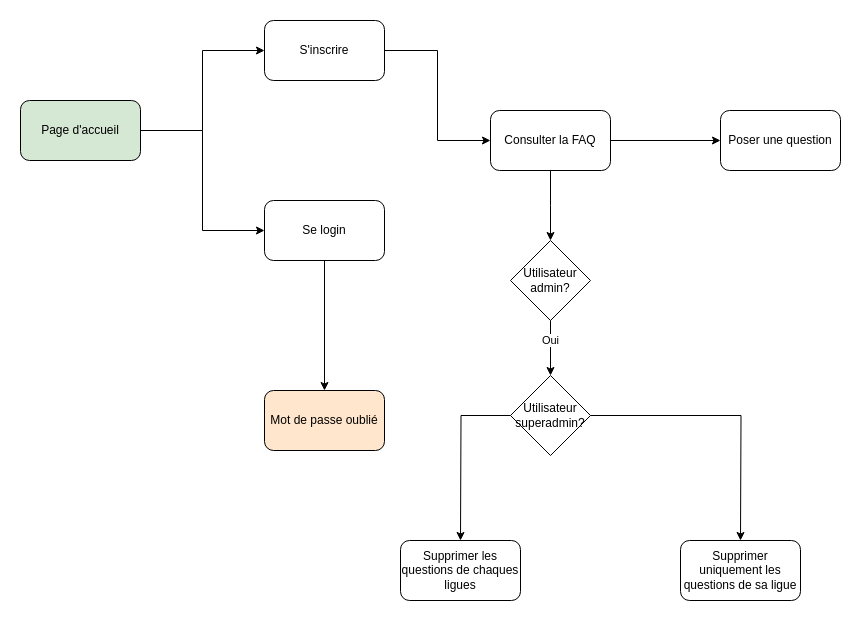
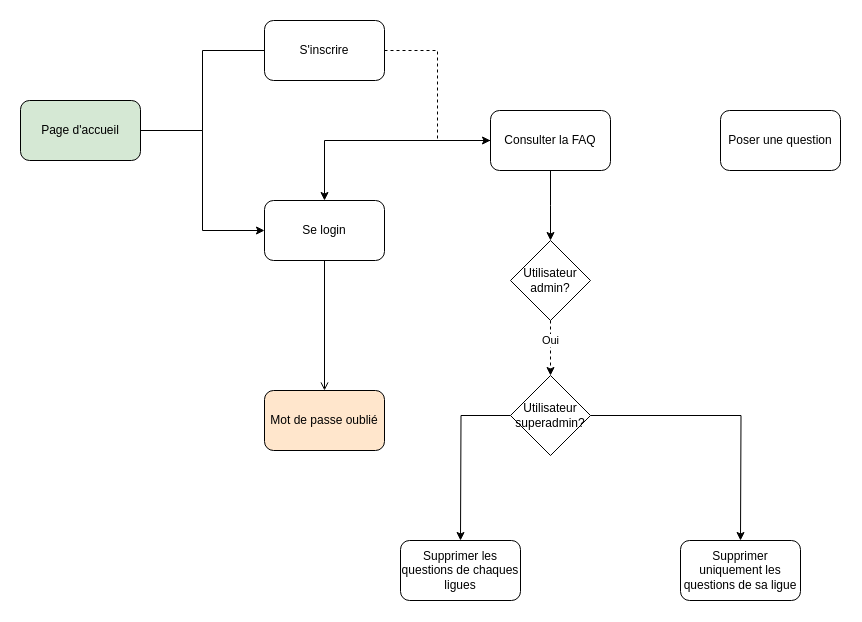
edge "Page d'accueil" -> "S'inscrire": arrowhead classic -> none
edge "S'inscrire" -> "Consulter la FAQ": style solid -> dashed
edge "Consulter la FAQ" -> "Poser une question": now "Consulter la FAQ" -> "Se login"
edge "Utilisateur admin?" -> "Utilisateur superadmin?": style solid -> dashed
edge "Se login" -> "Mot de passe oublié": arrowhead classic -> open
